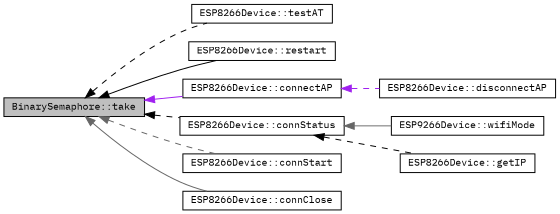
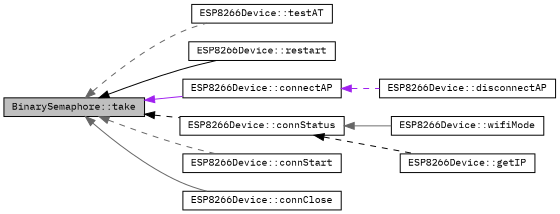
edge "ESP8266Device::testAT" -> "BinarySemaphore::take": color black -> gray40
node "ESP9266Device::wifiMode": label "ESP9266Device::wifiMode" -> "ESP8266Device::wifiMode"
